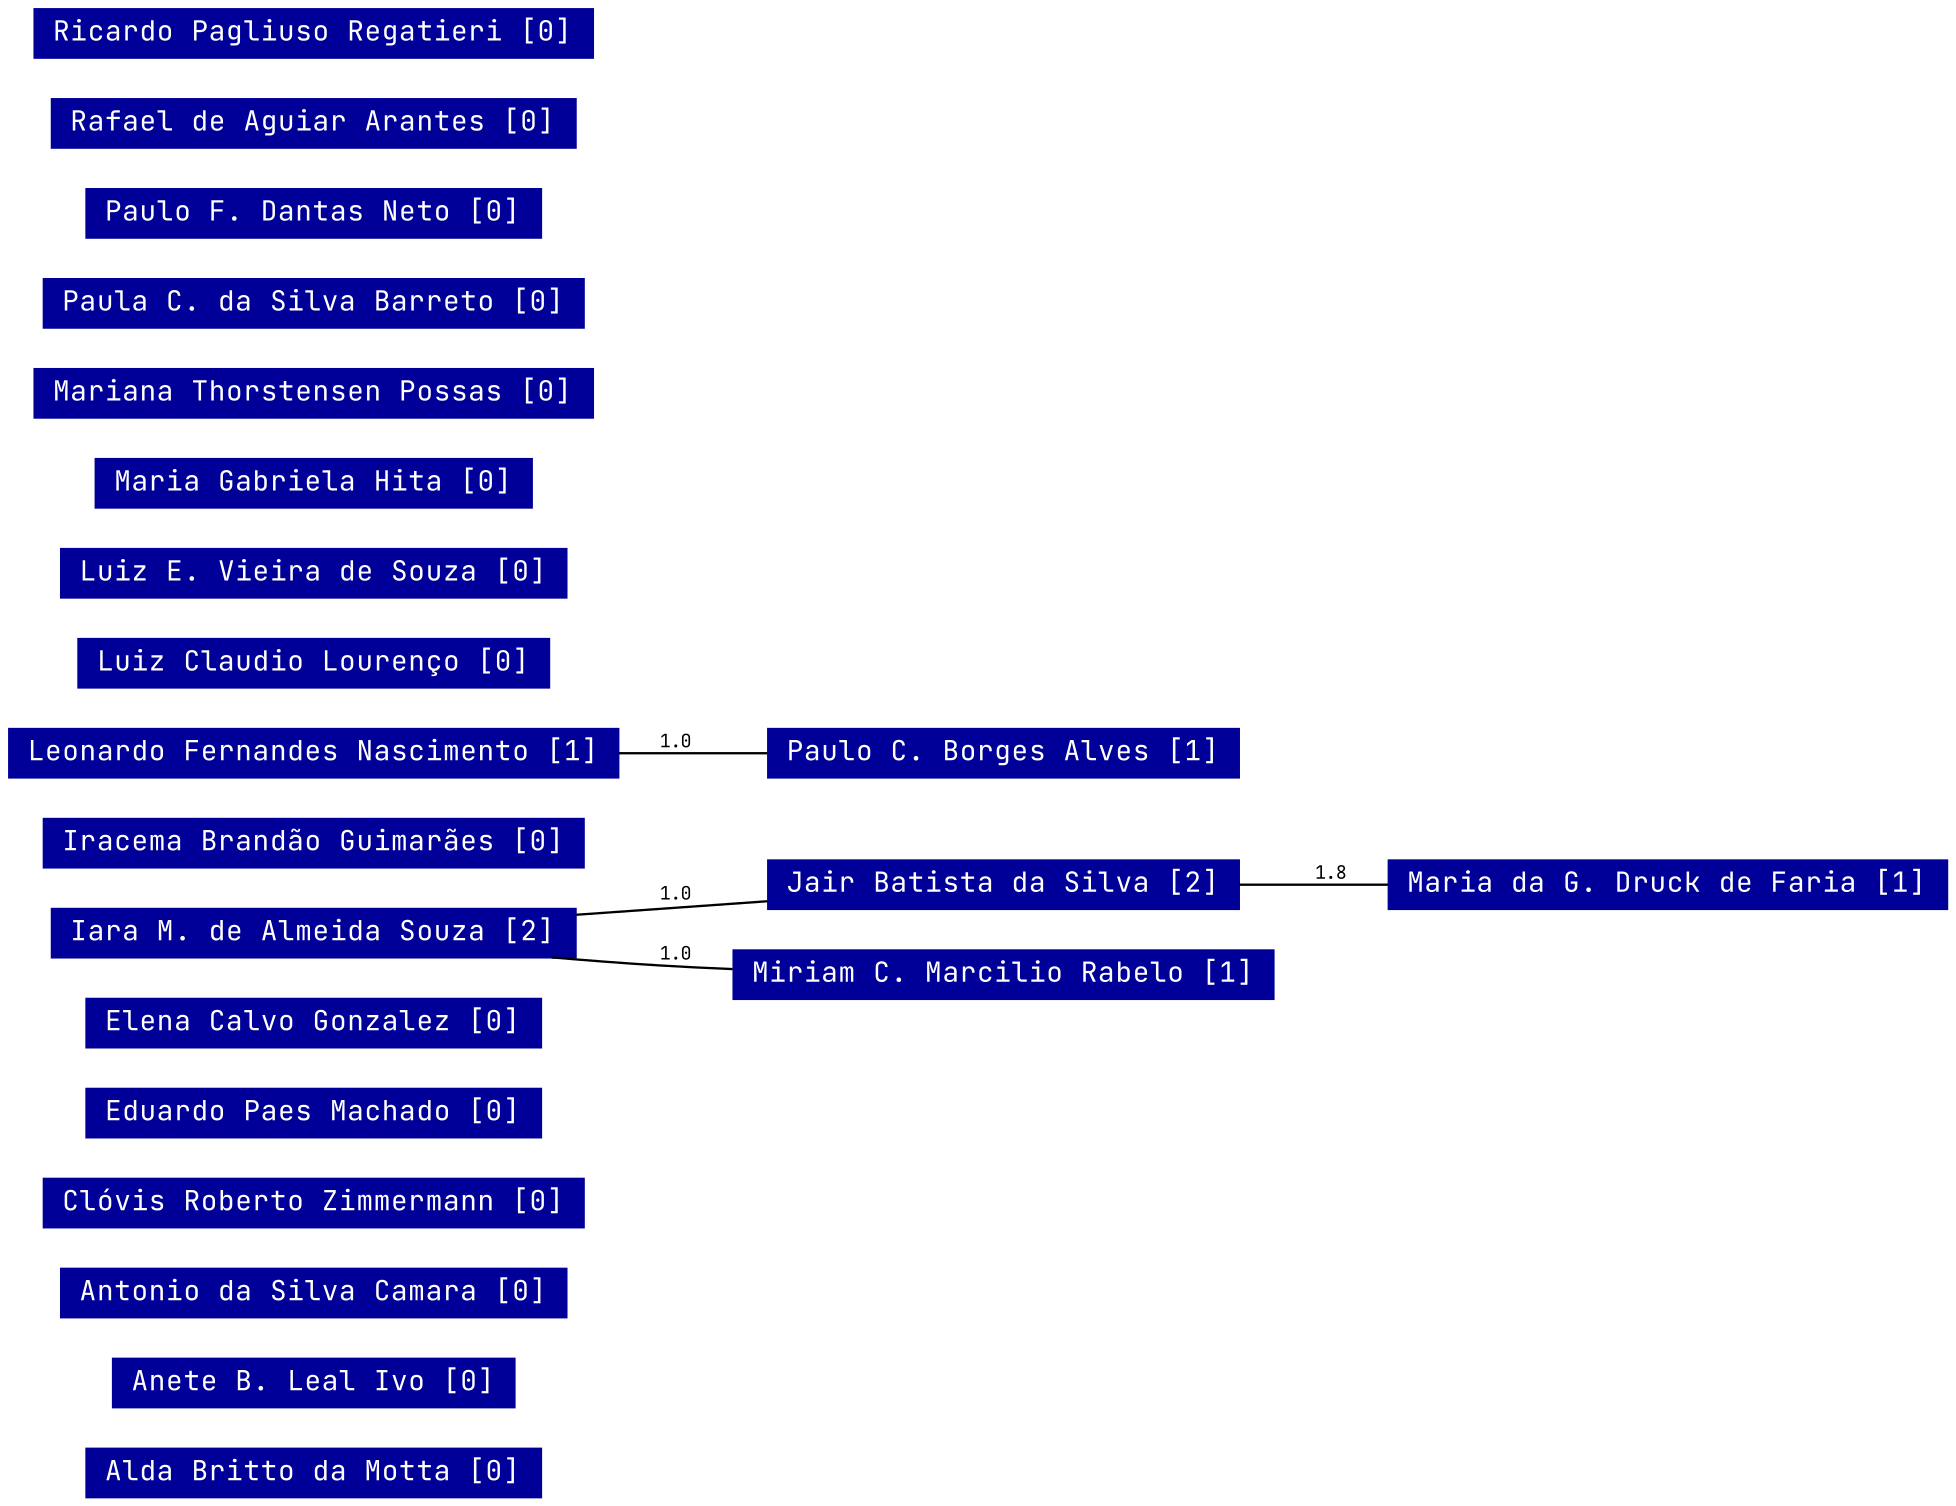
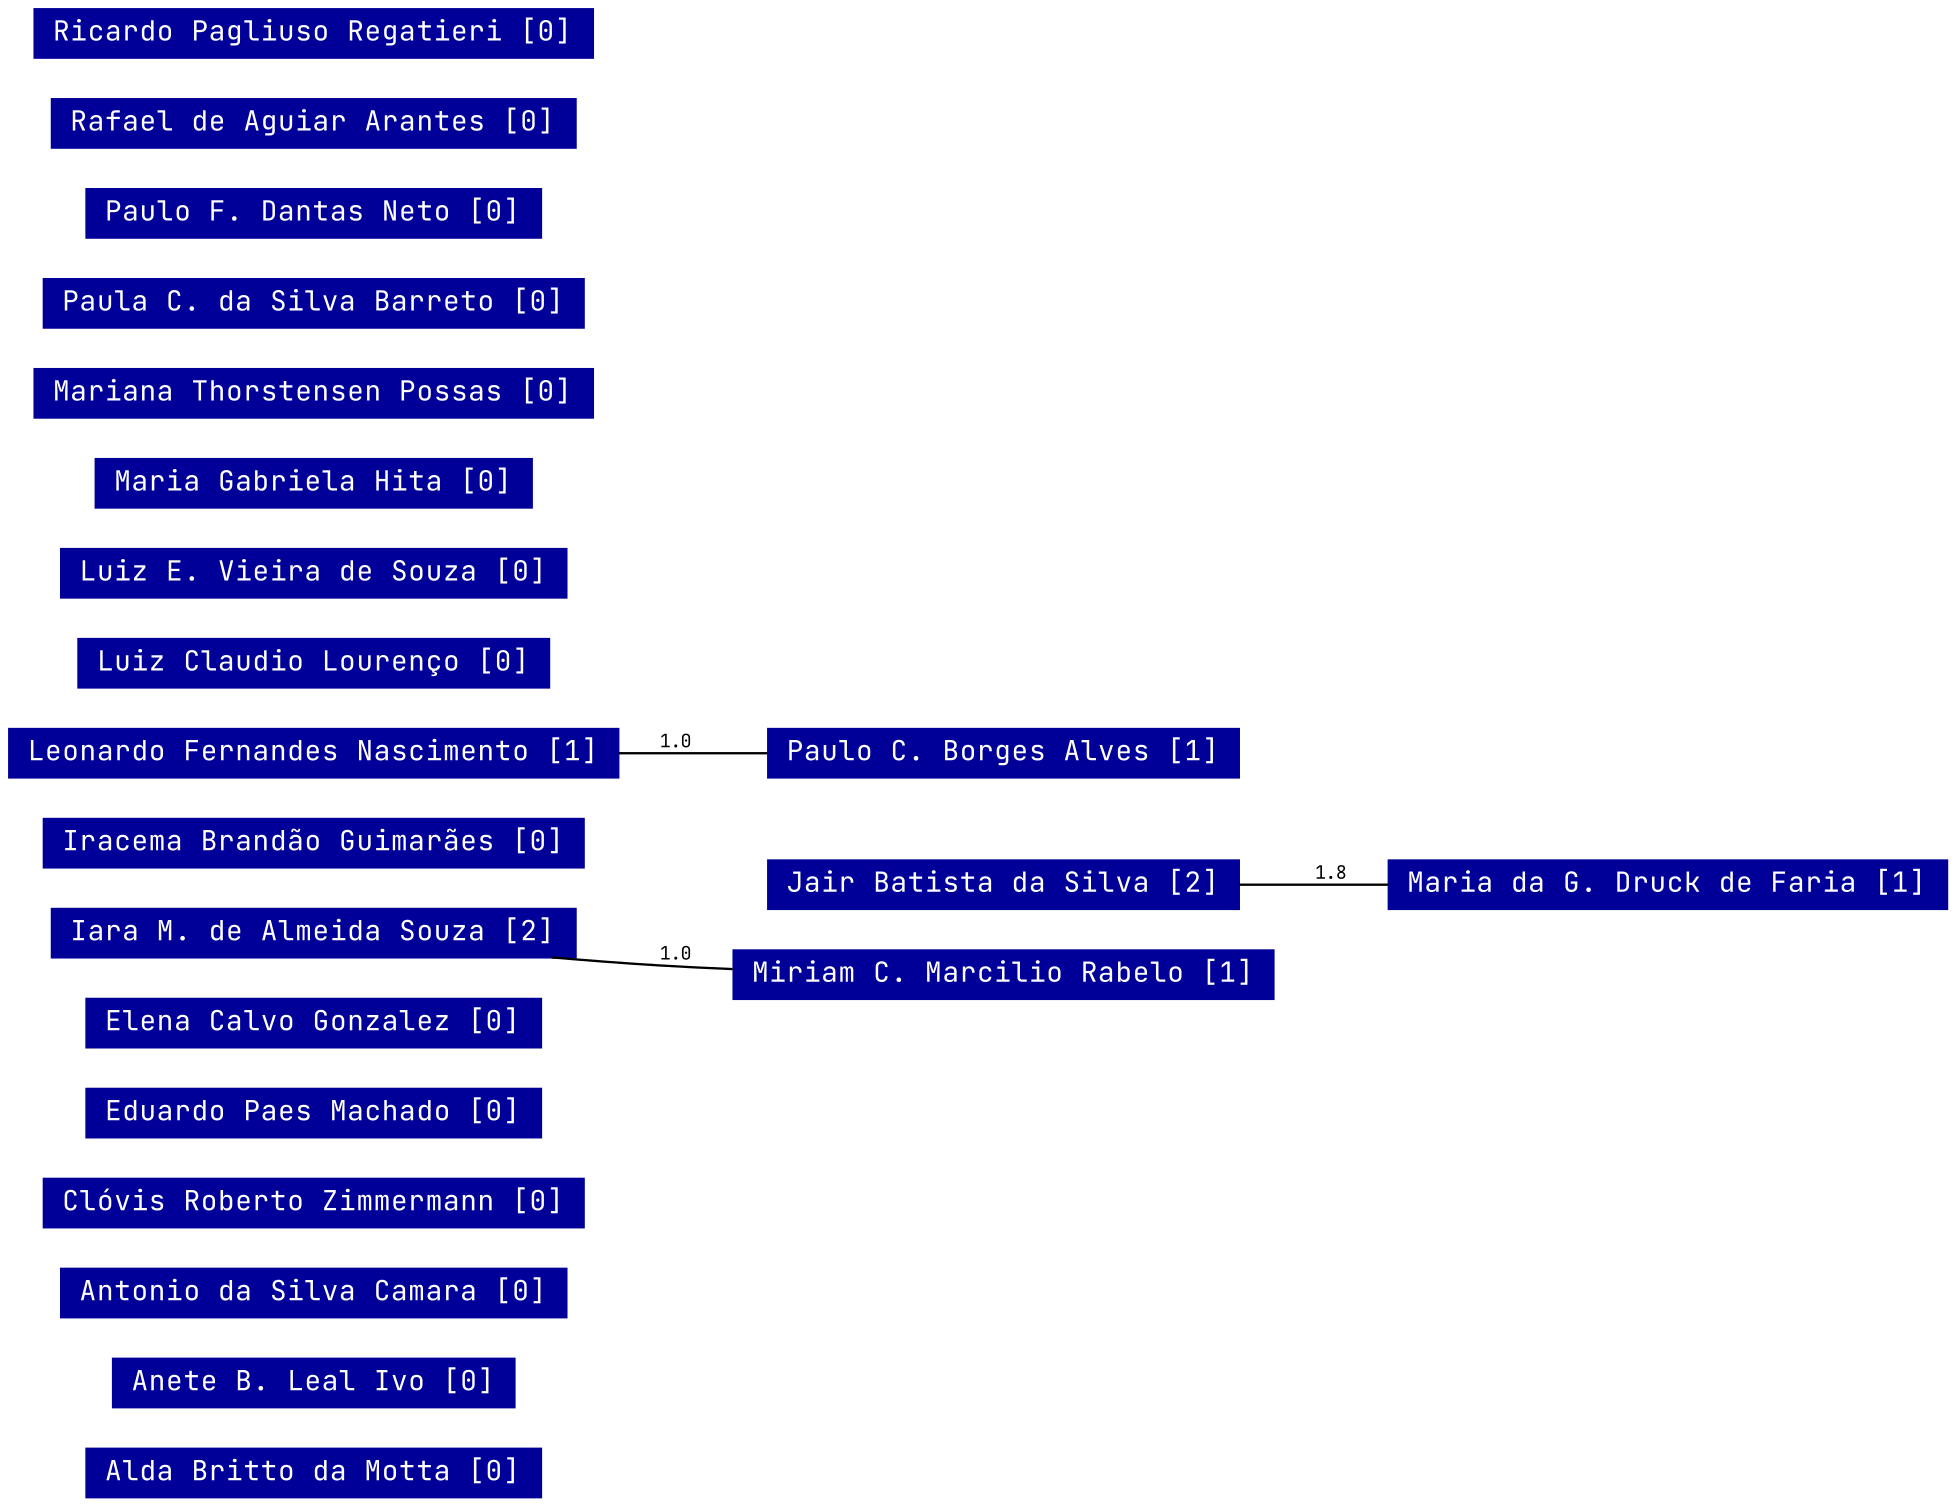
edge "Jair Batista da Silva [2]" -- "Iara M. de Almeida Souza [2]": removed, label "1.0"
